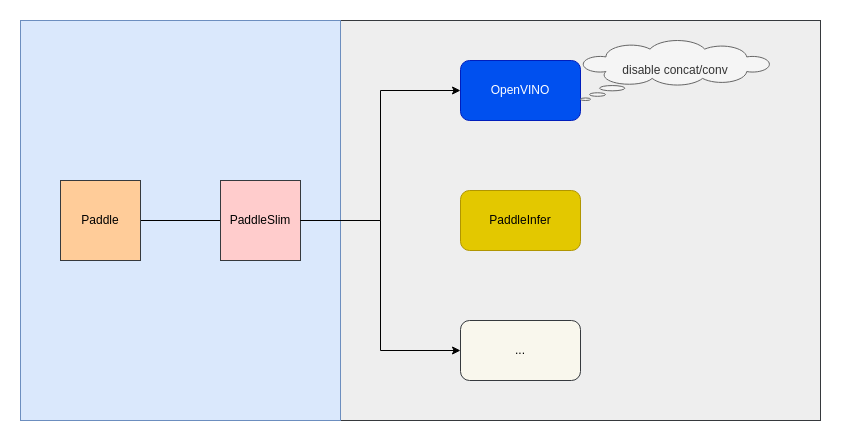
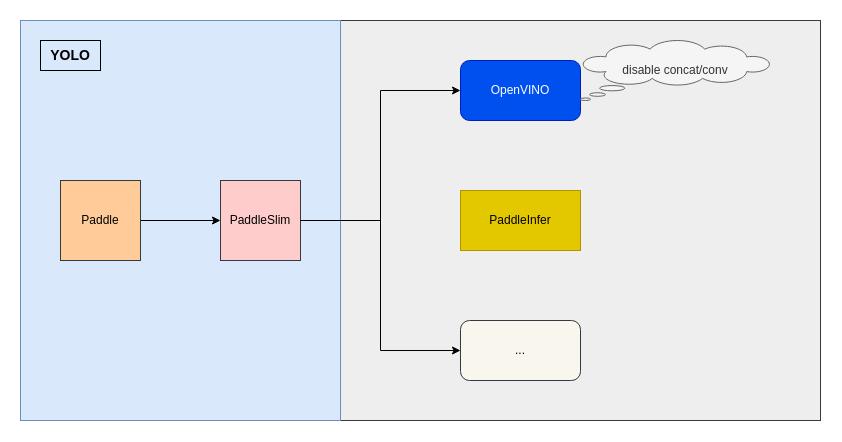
node "YOLO": added
edge "Paddle" -- "PaddleSlim": arrowhead none -> classic
node "PaddleInfer": shape rounded rectangle -> rectangle
